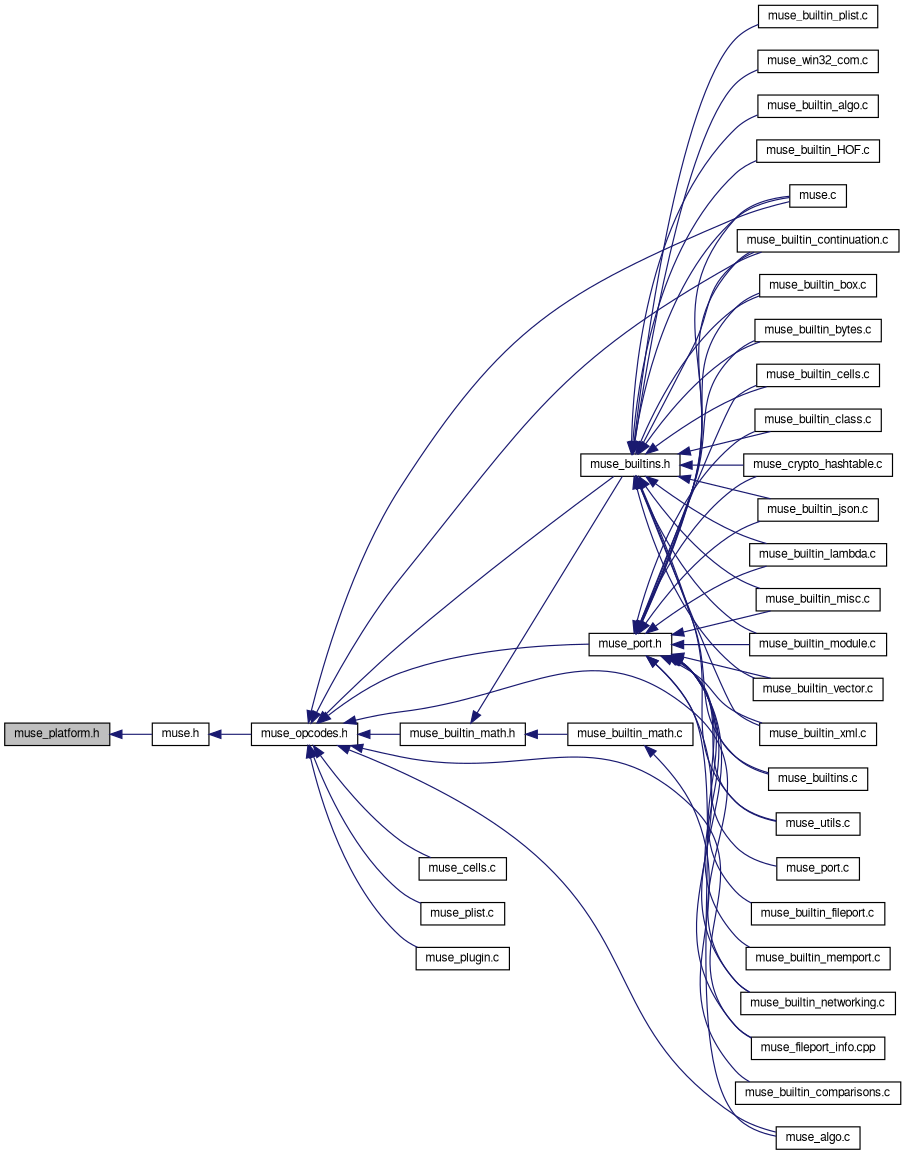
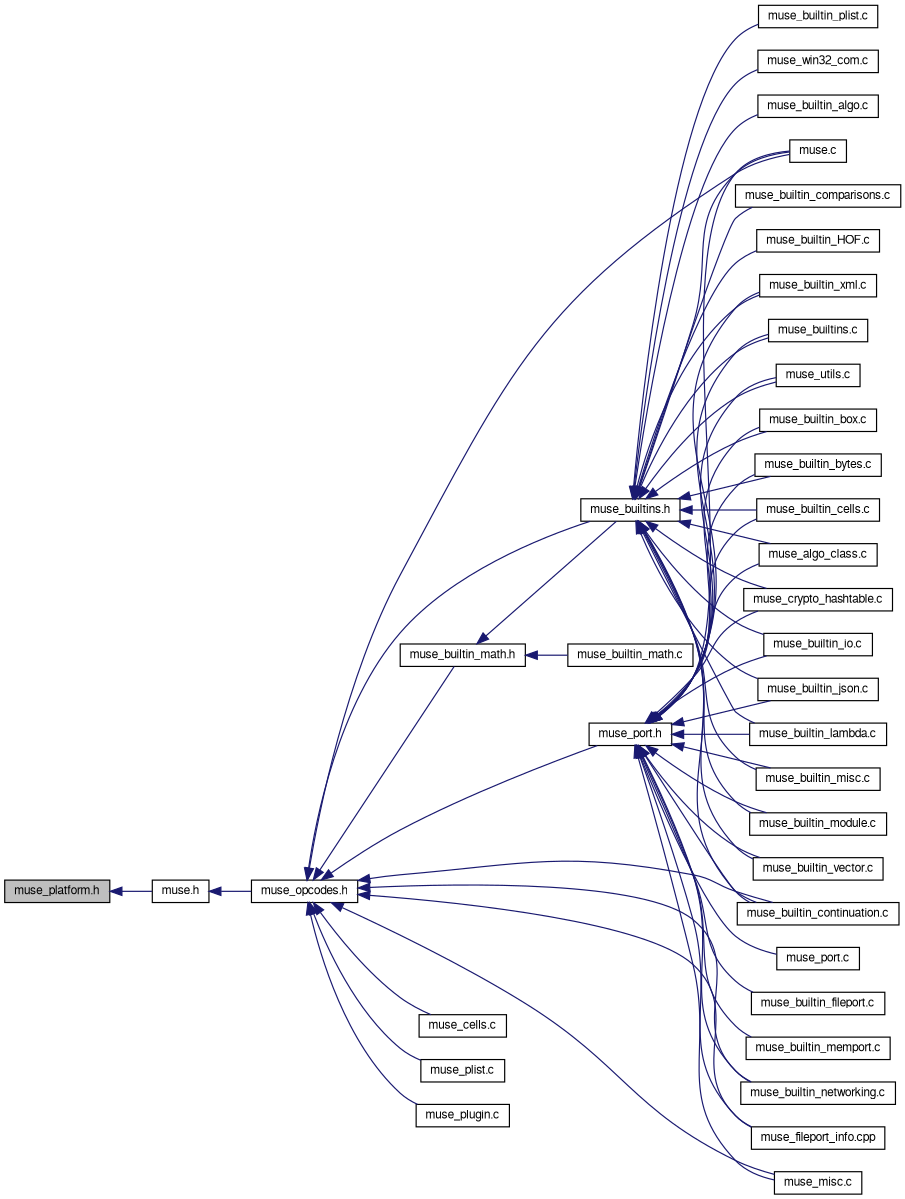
node "muse_builtin_class.c": label "muse_builtin_class.c" -> "muse_algo_class.c"
node "muse_builtin_io.c": added
edge "muse_builtin_comparisons.c" -> "muse_builtin_math.c": now "muse_builtin_comparisons.c" -> "muse_builtins.h"
node "muse_algo.c": label "muse_algo.c" -> "muse_misc.c"
